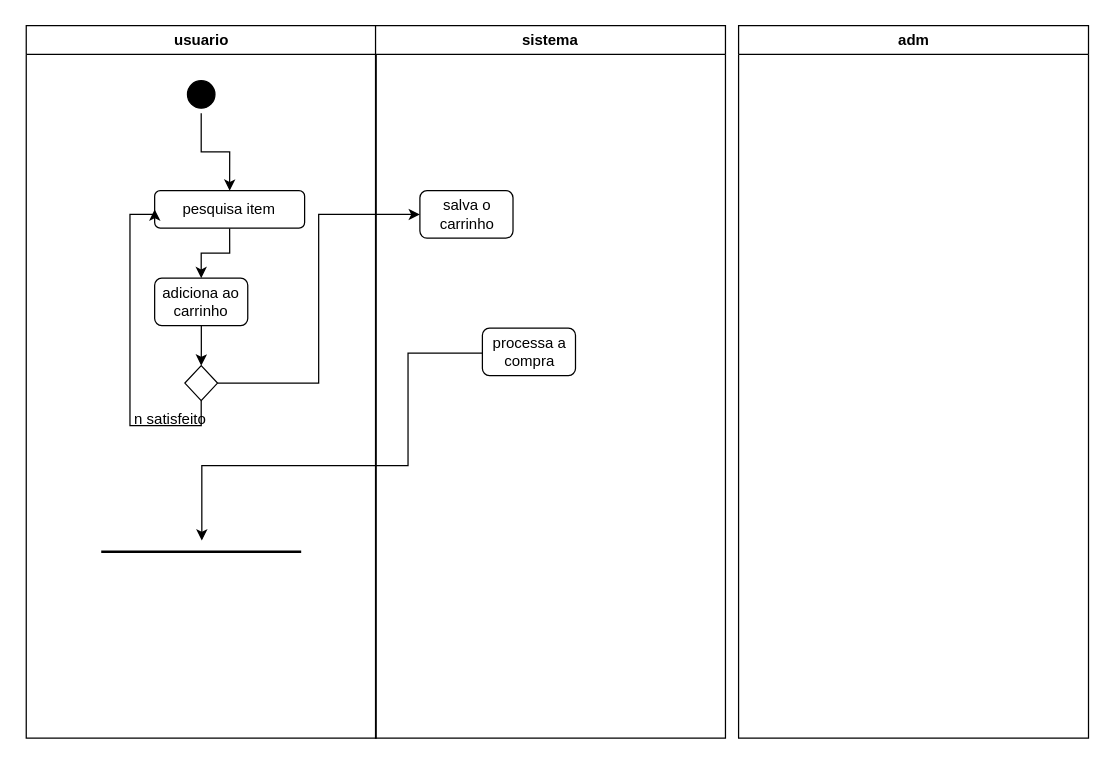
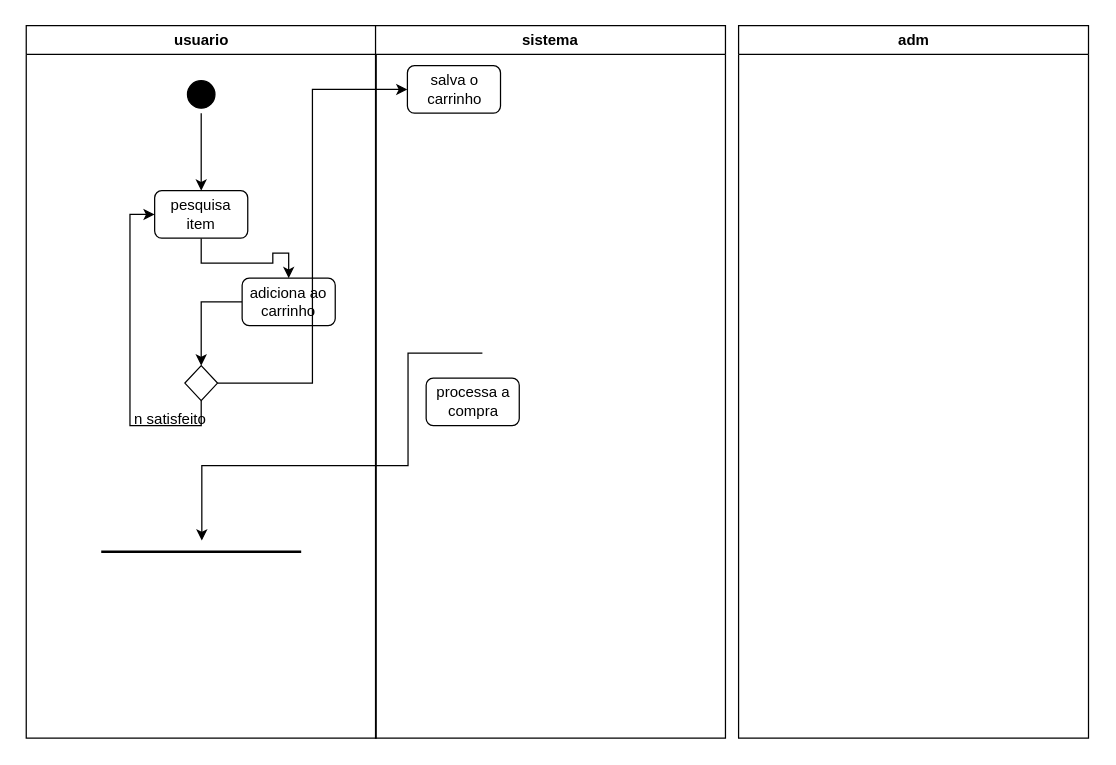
node "pesquisa item": size 150x38 -> 93x48
node "salva o carrinho": moved (467, 214) -> (454, 89)
node "adiciona ao carrinho": moved (201, 302) -> (289, 302)
node "processa a compra": moved (529, 352) -> (473, 402)
